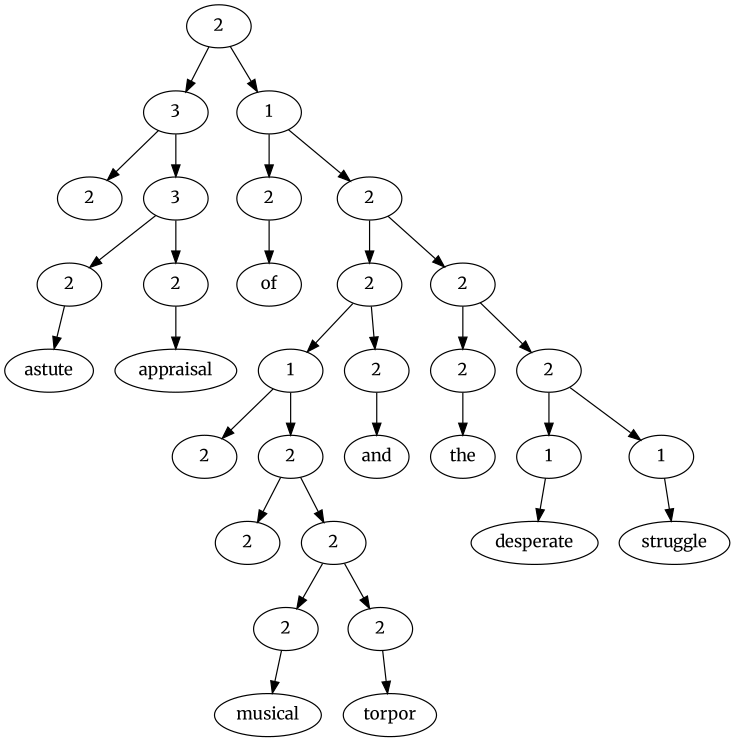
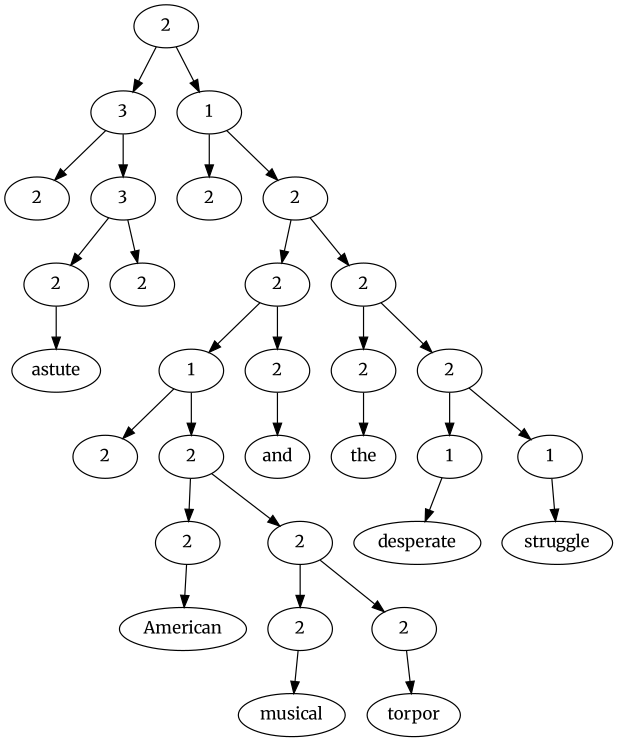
node "of": removed
node "appraisal": removed
node "American": added
